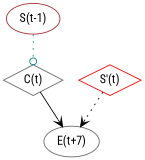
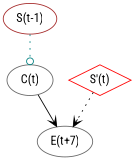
node "C(t)": shape diamond -> ellipse
